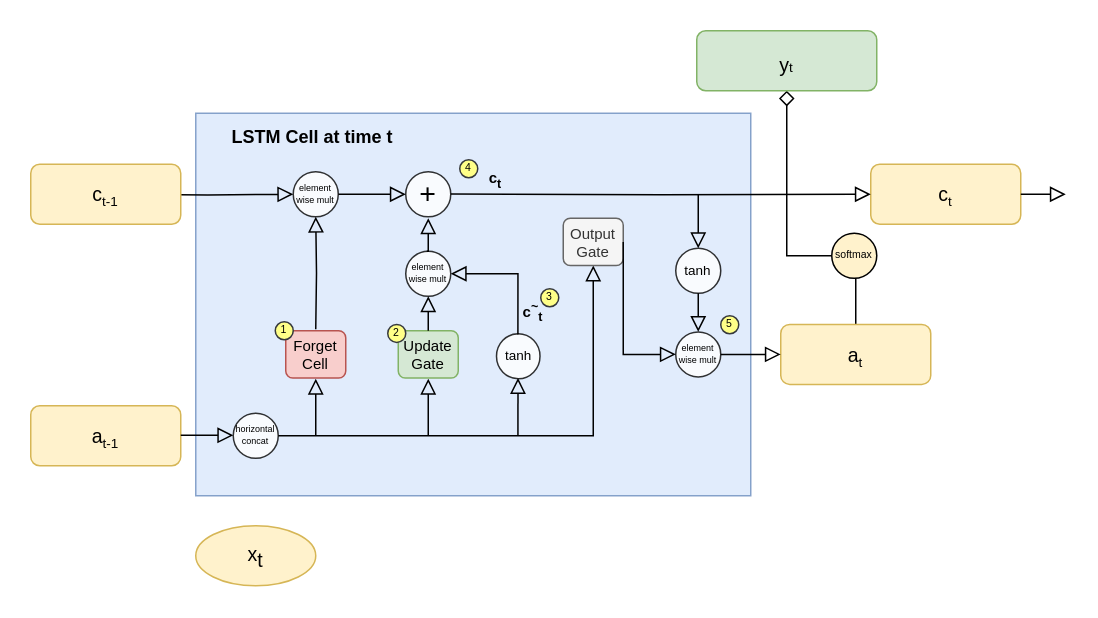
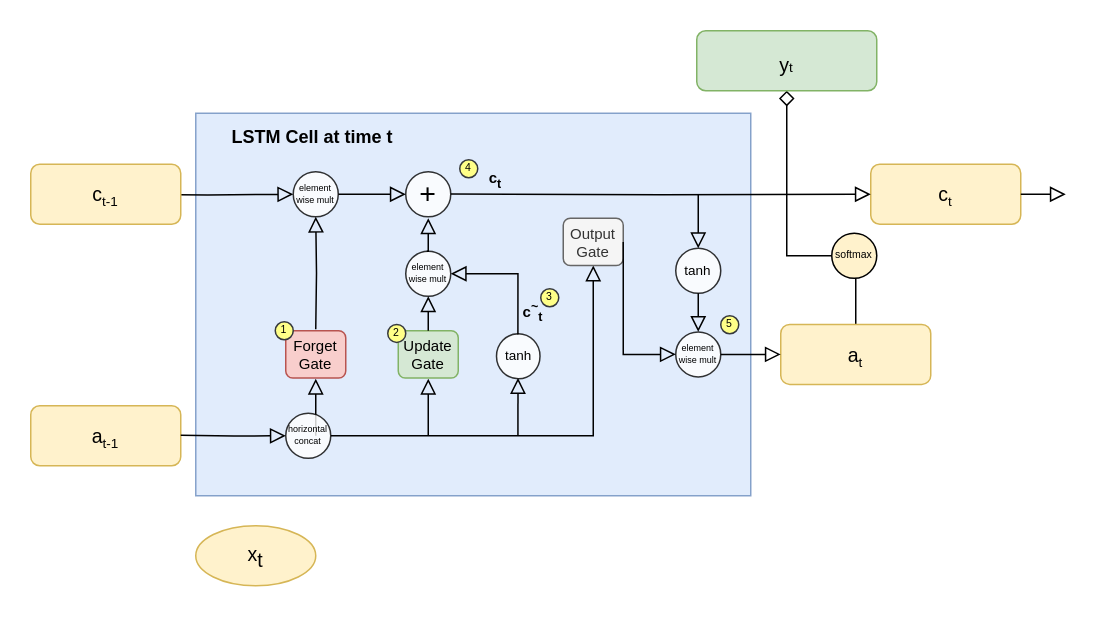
node "Forget Cell": label "Forget Cell" -> "Forget Gate"
node "horizontal concat": moved (256, 436) -> (308, 436)
